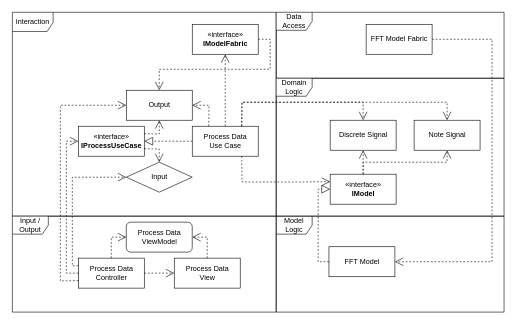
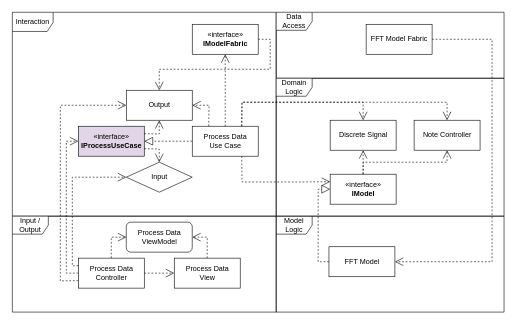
node "Note Signal": label "Note Signal" -> "Note Controller"
node "«interface» IProcessUseCase": fillcolor #ffffff -> #e1d5e7
